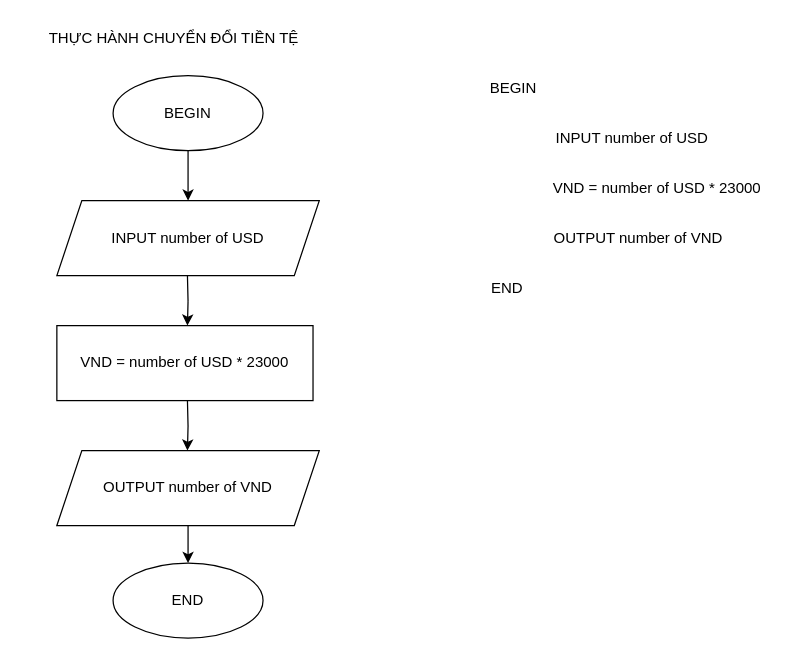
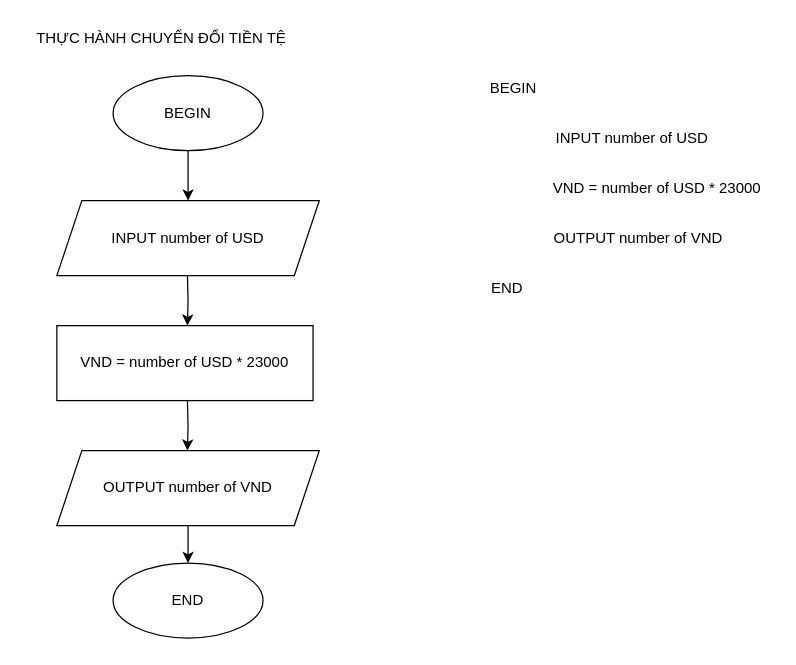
node "THỰC HÀNH CHUYỂN ĐỔI TIỀN TỆ": moved (176, 38) -> (163, 38)
